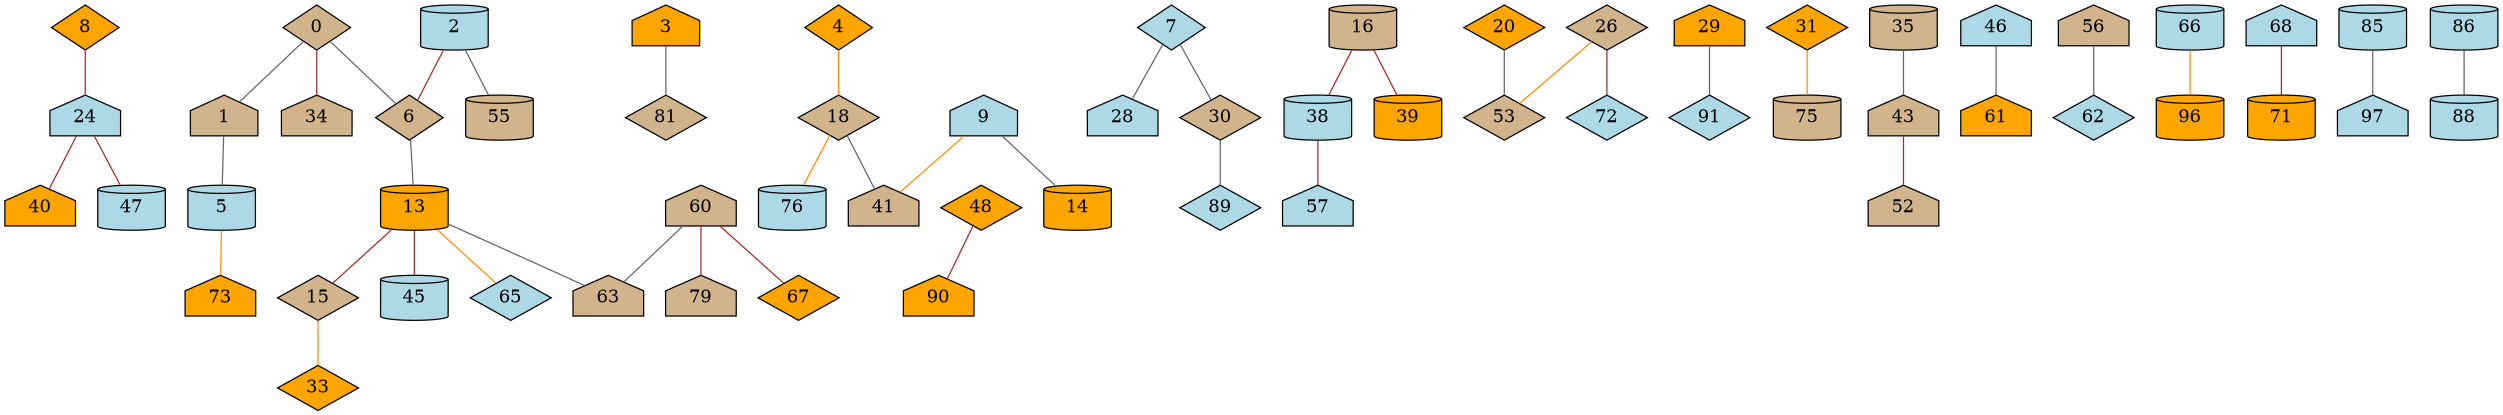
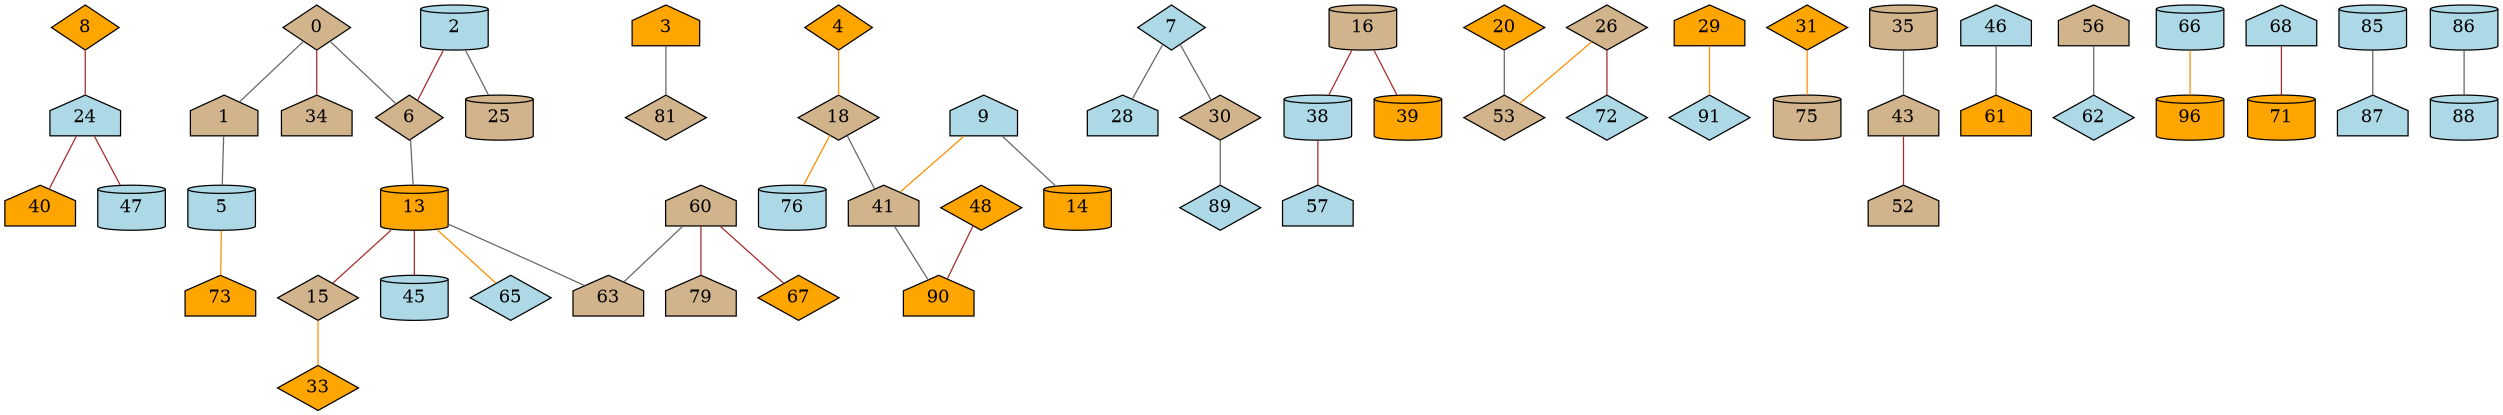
edge "29" -- "91": color gray40 -> darkorange
node "55": label "55" -> "25"
node "97": label "97" -> "87"
edge "41" -- "90": added
